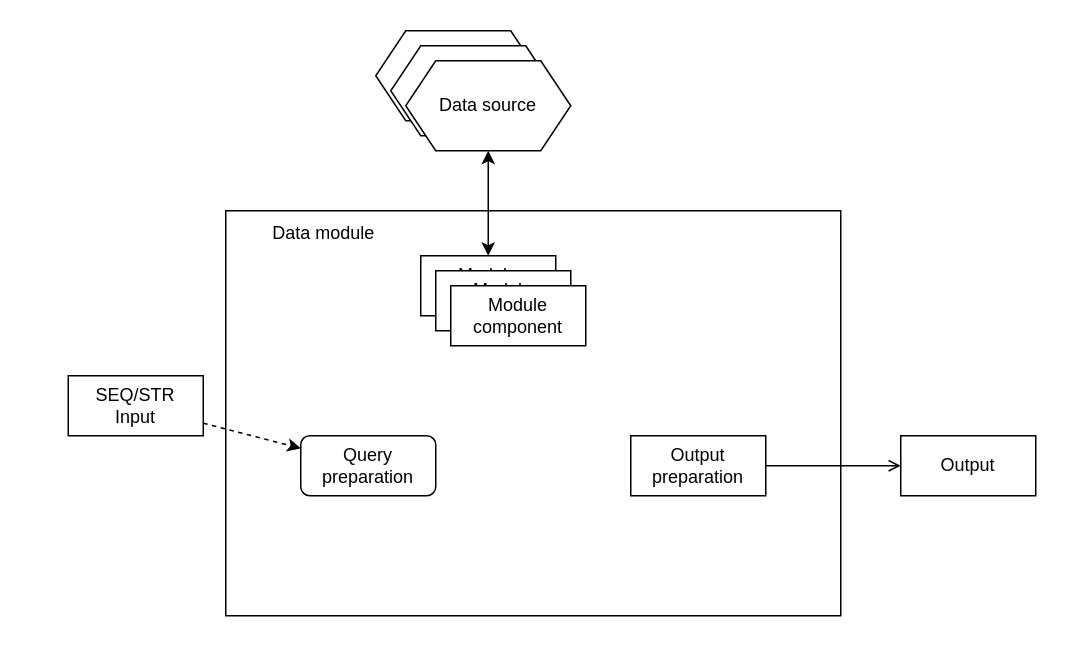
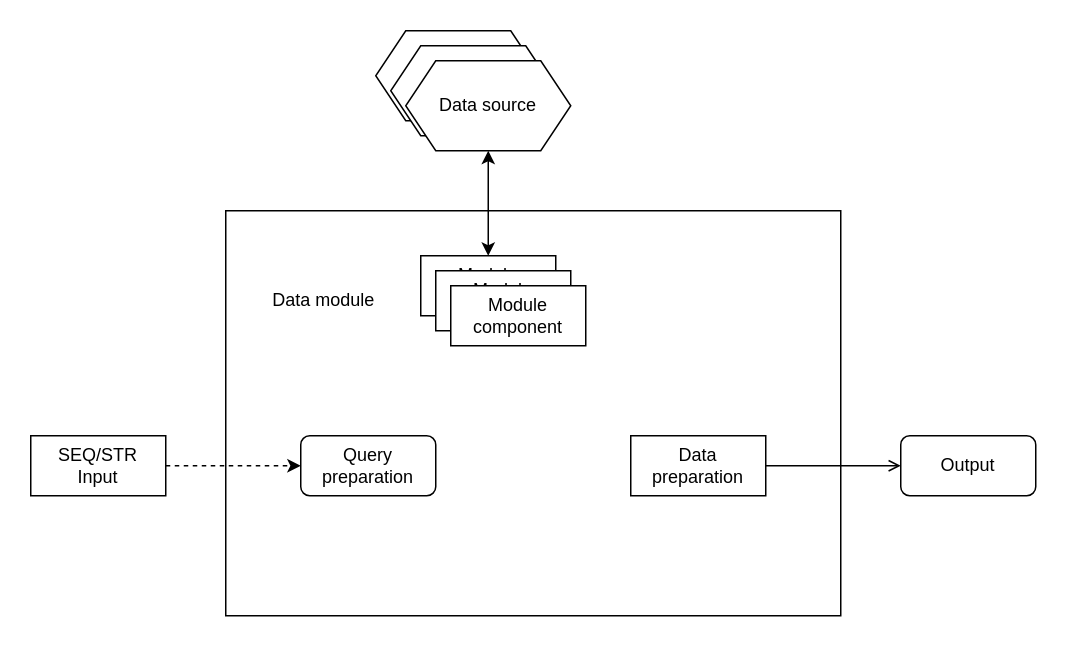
node "Data module": moved (323, 233) -> (323, 301)
node "SEQ/STR Input": moved (136, 406) -> (98, 466)
node "Output preparation": label "Output preparation" -> "Data preparation"
node "Output": shape rectangle -> rounded rectangle
